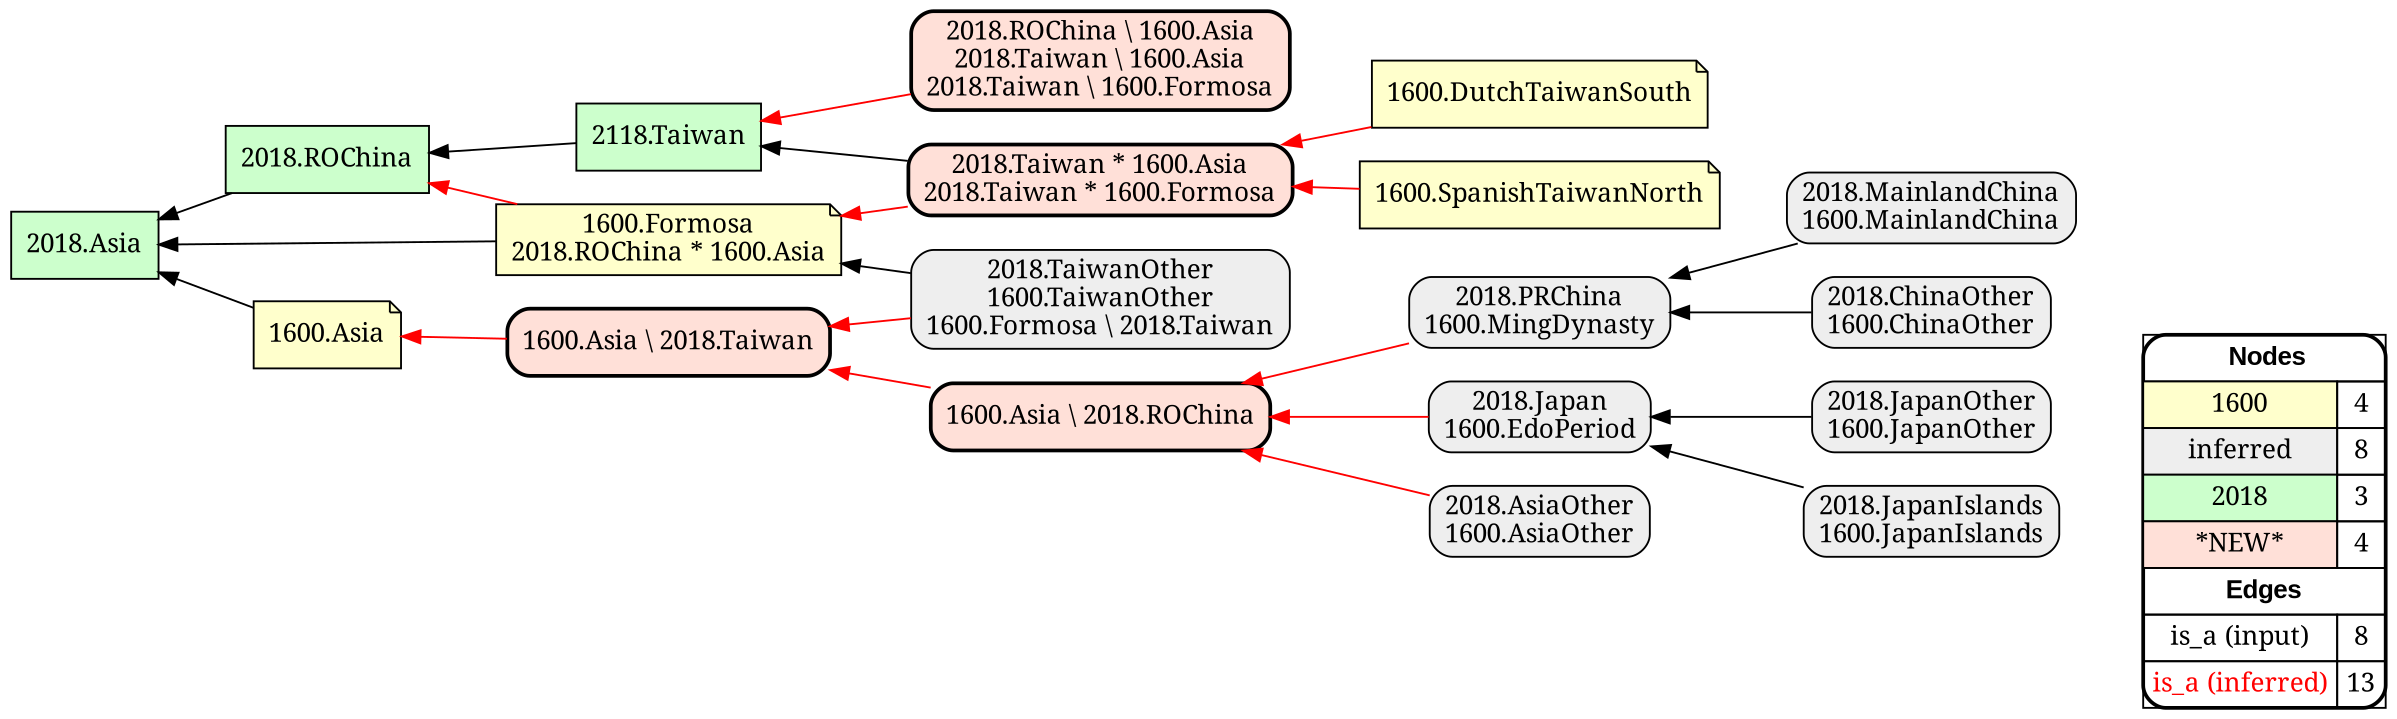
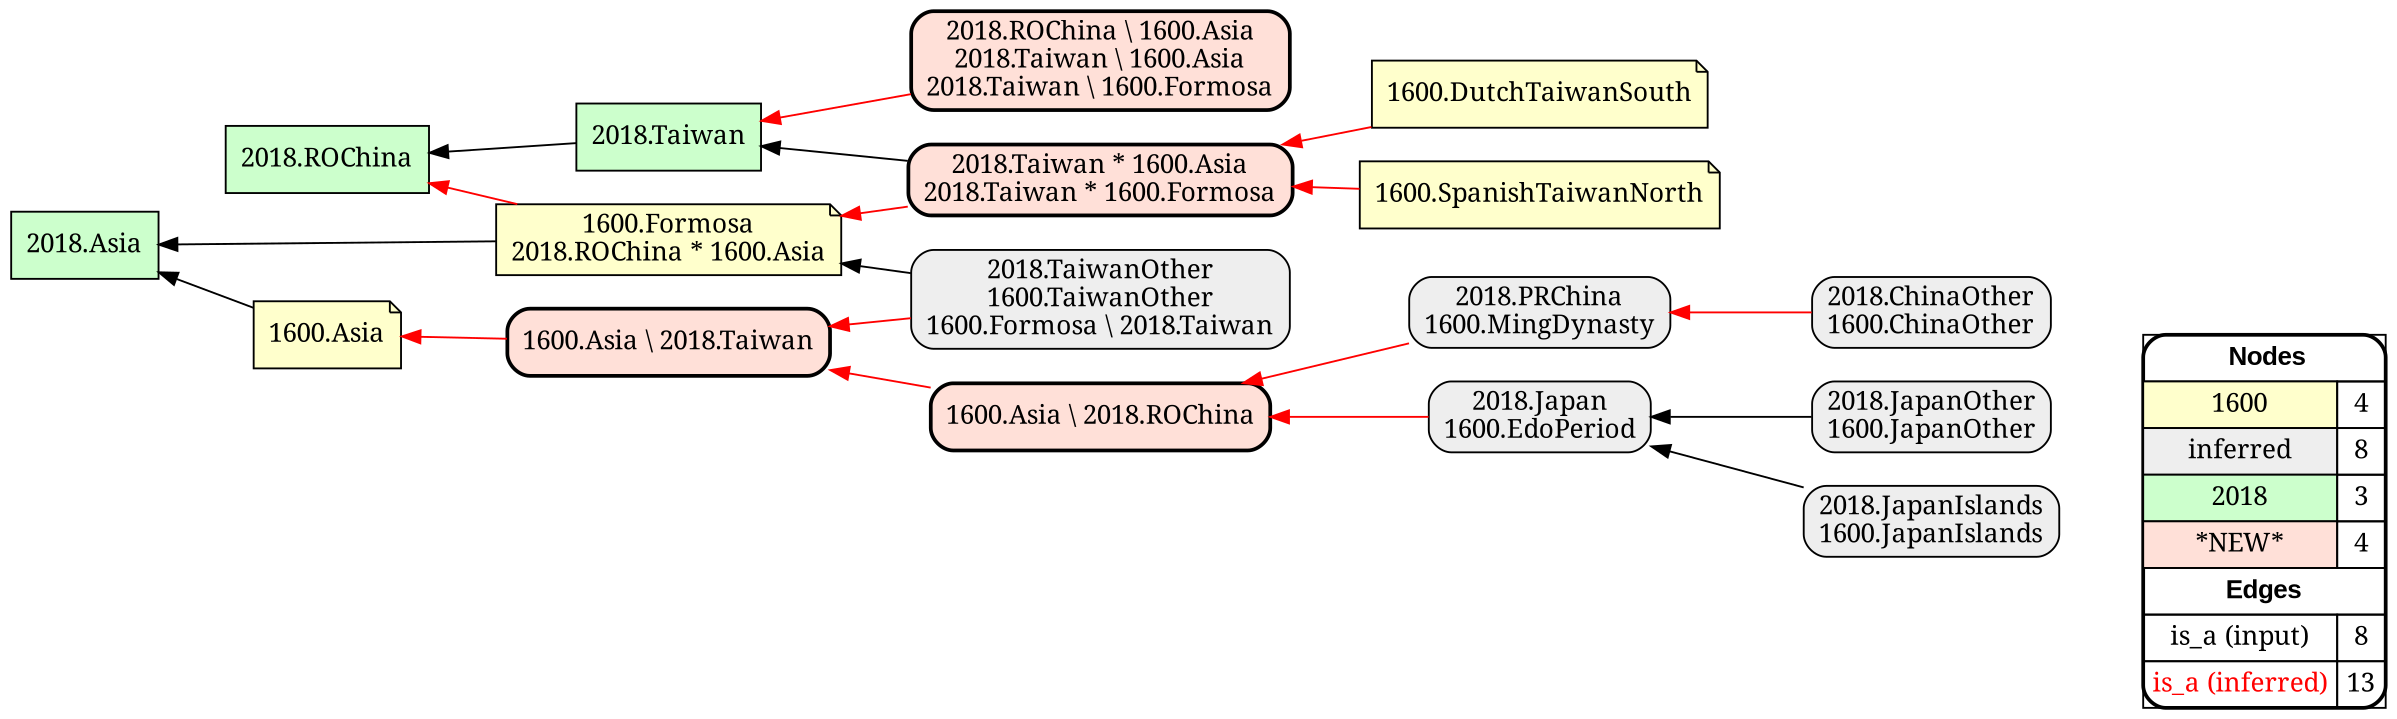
node "2118.Taiwan": label "2118.Taiwan" -> "2018.Taiwan"
edge "2018.ROChina" -> "2018.Asia": removed
node "2018.MainlandChina 1600.MainlandChina": removed
edge "2018.ChinaOther 1600.ChinaOther" -> "2018.PRChina 1600.MingDynasty": color #000000 -> #ff0000
node "2018.AsiaOther 1600.AsiaOther": removed
